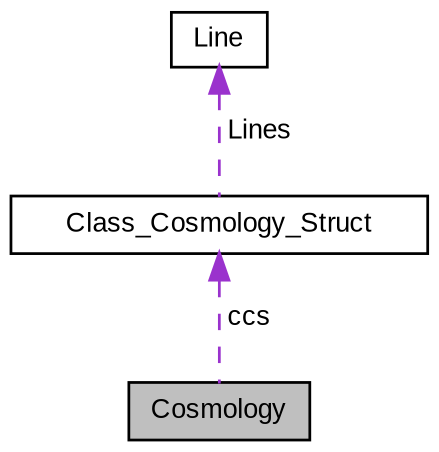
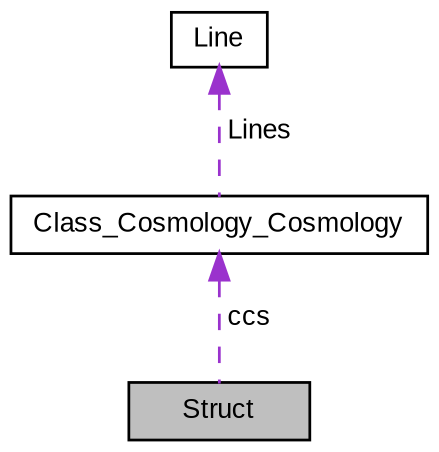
node "Class_Cosmology_Struct": label "Class_Cosmology_Struct" -> "Class_Cosmology_Cosmology"
node "Cosmology": label "Cosmology" -> "Struct"
